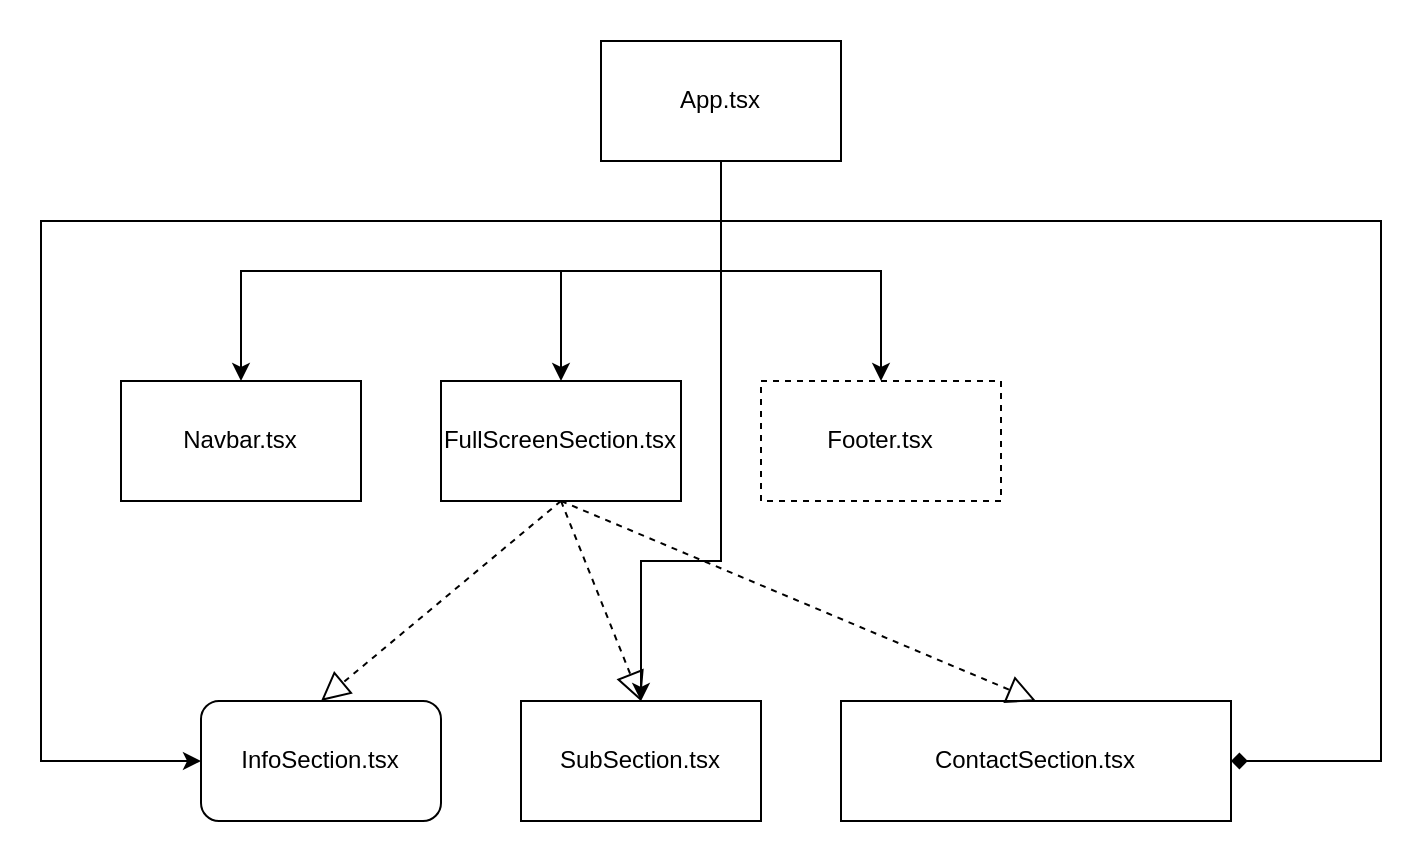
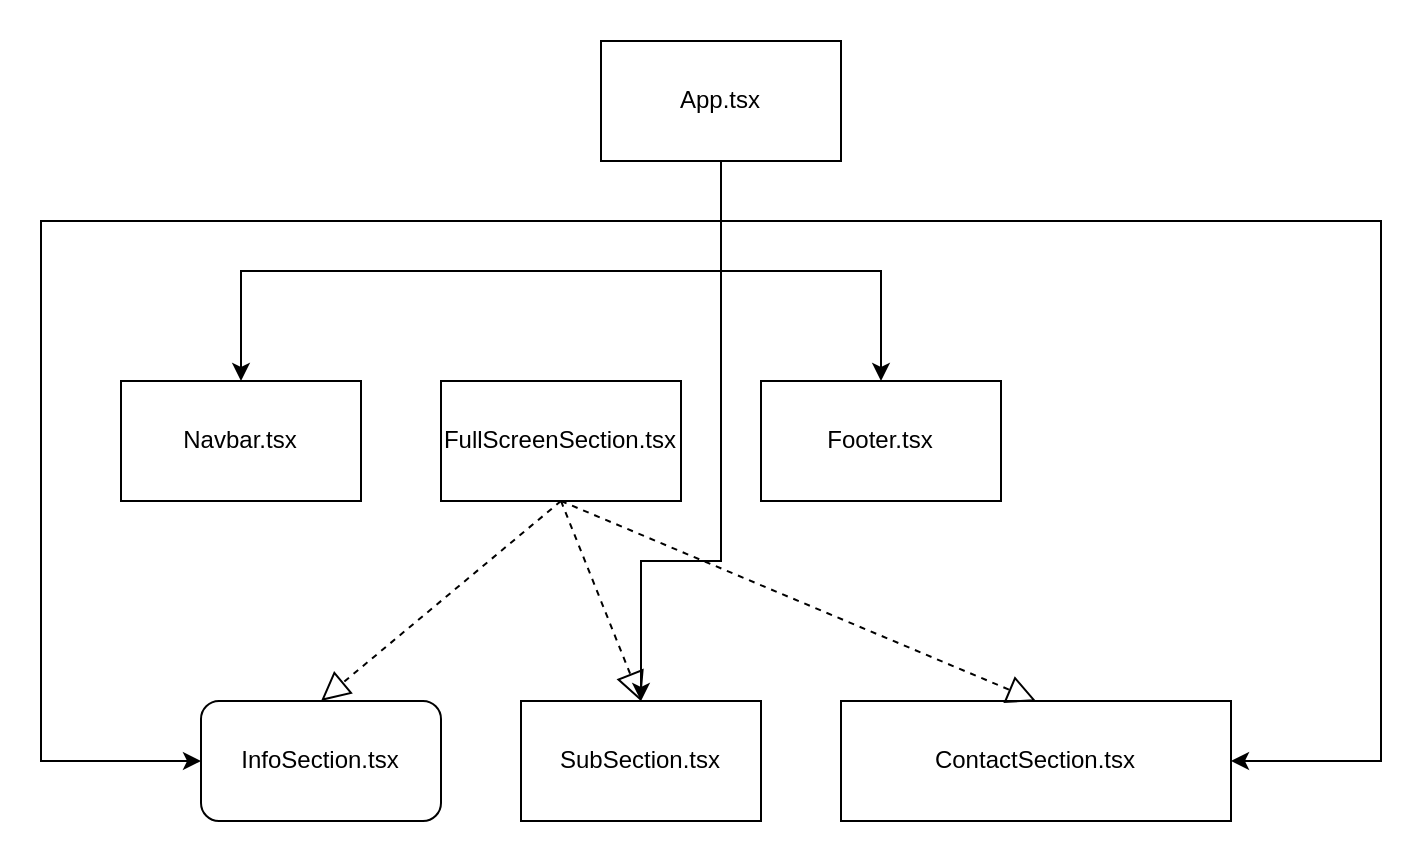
edge "App.tsx" -> "FullScreenSection.tsx": removed
node "Footer.tsx": style dashed -> solid
edge "App.tsx" -> "ContactSection.tsx": arrowhead diamond -> classic
